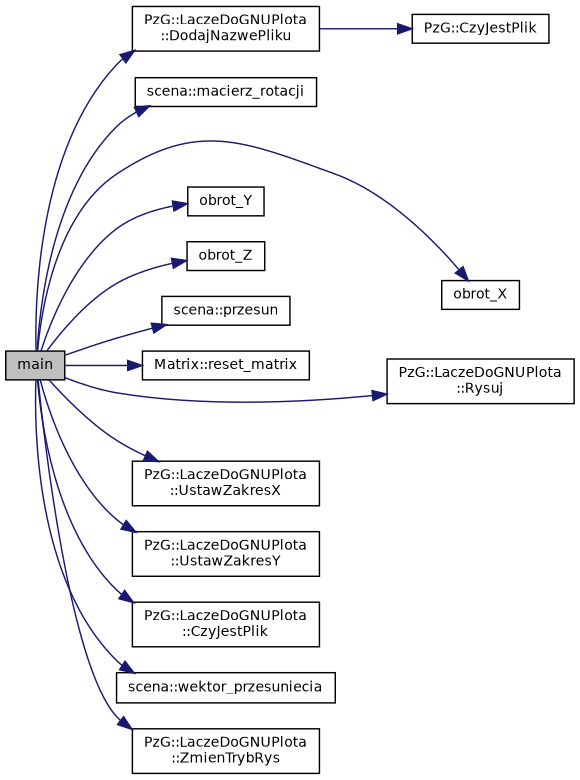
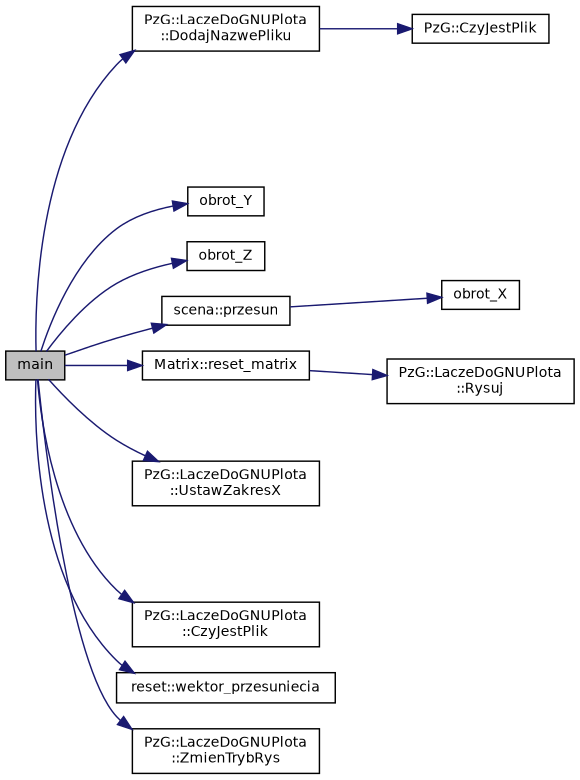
node "scena::macierz_rotacji": removed
edge "main" -> "obrot_X": now "scena::przesun" -> "obrot_X"
edge "main" -> "PzG::LaczeDoGNUPlota ::Rysuj": now "Matrix::reset_matrix" -> "PzG::LaczeDoGNUPlota ::Rysuj"
node "PzG::LaczeDoGNUPlota ::UstawZakresY": removed
node "scena::wektor_przesuniecia": label "scena::wektor_przesuniecia" -> "reset::wektor_przesuniecia"
